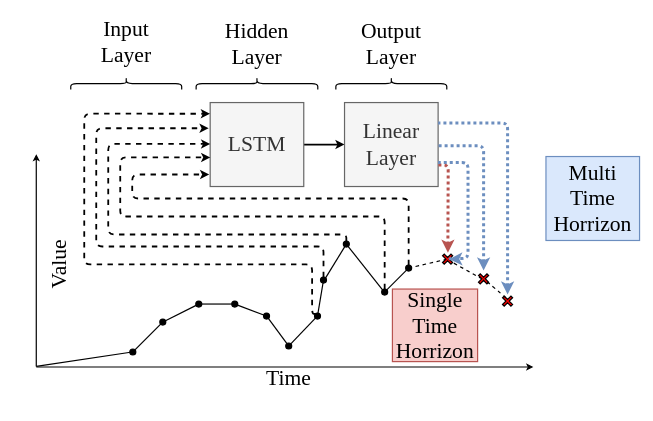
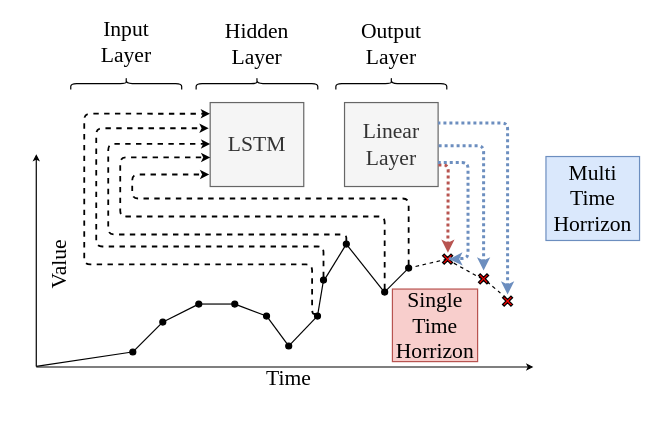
edge "LSTM" -> "Linear Layer": removed
